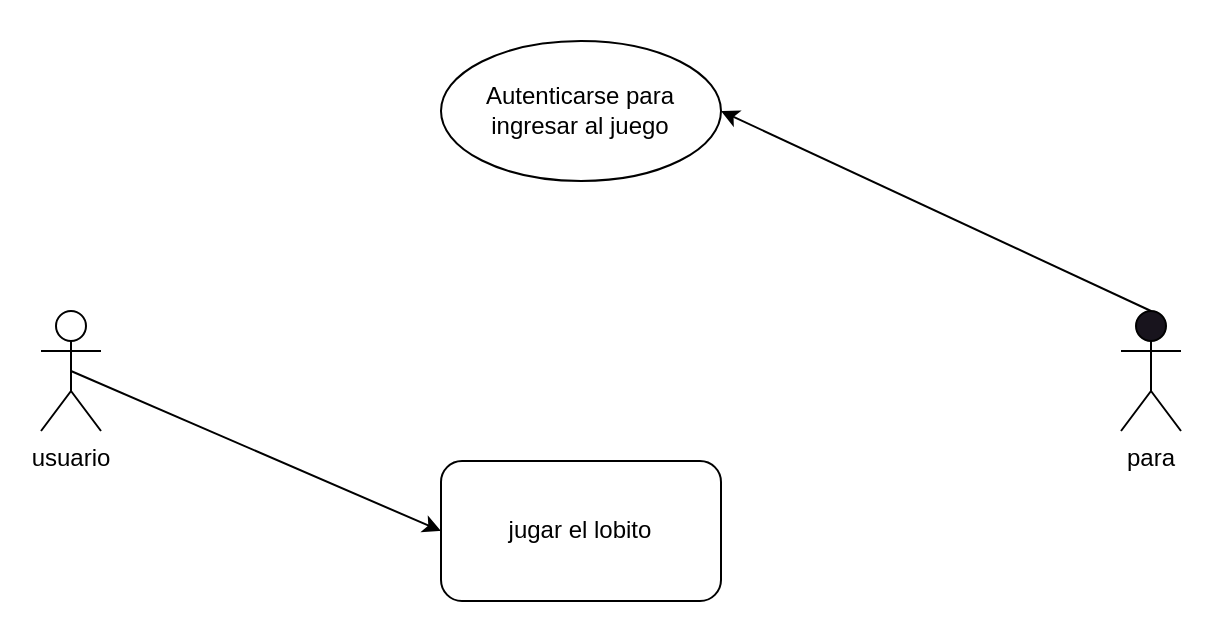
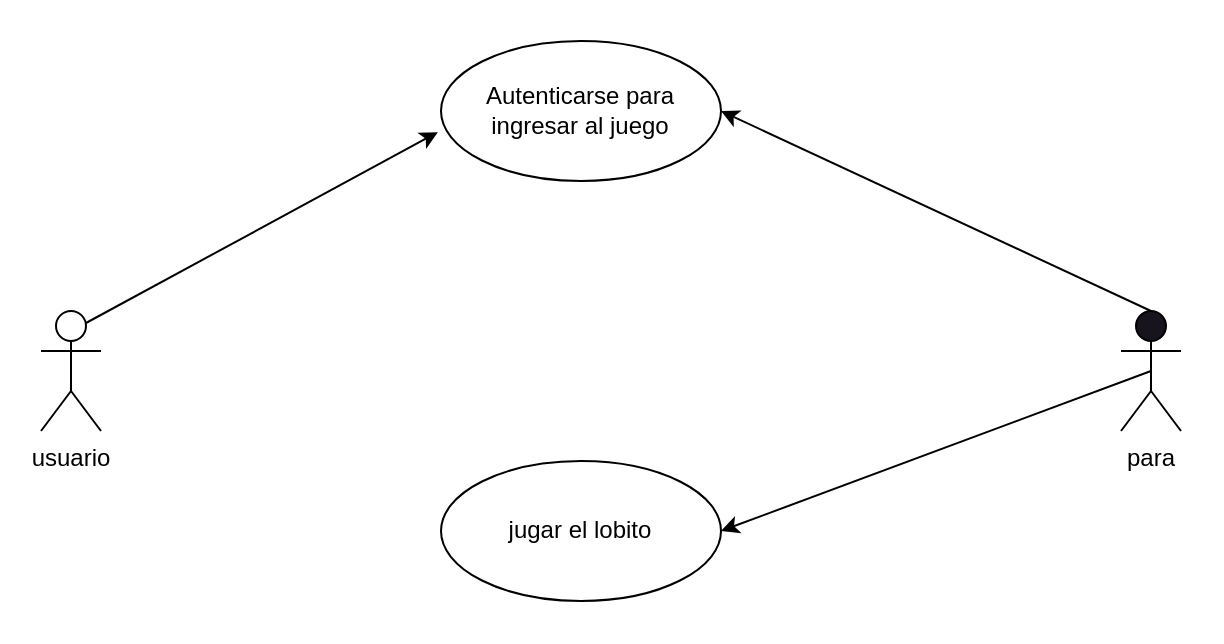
edge "usuario" -> "Autenticarse para ingresar al juego": added
edge "usuario" -> "jugar el lobito": removed
edge "para" -> "jugar el lobito": added
node "jugar el lobito": shape rounded rectangle -> ellipse
